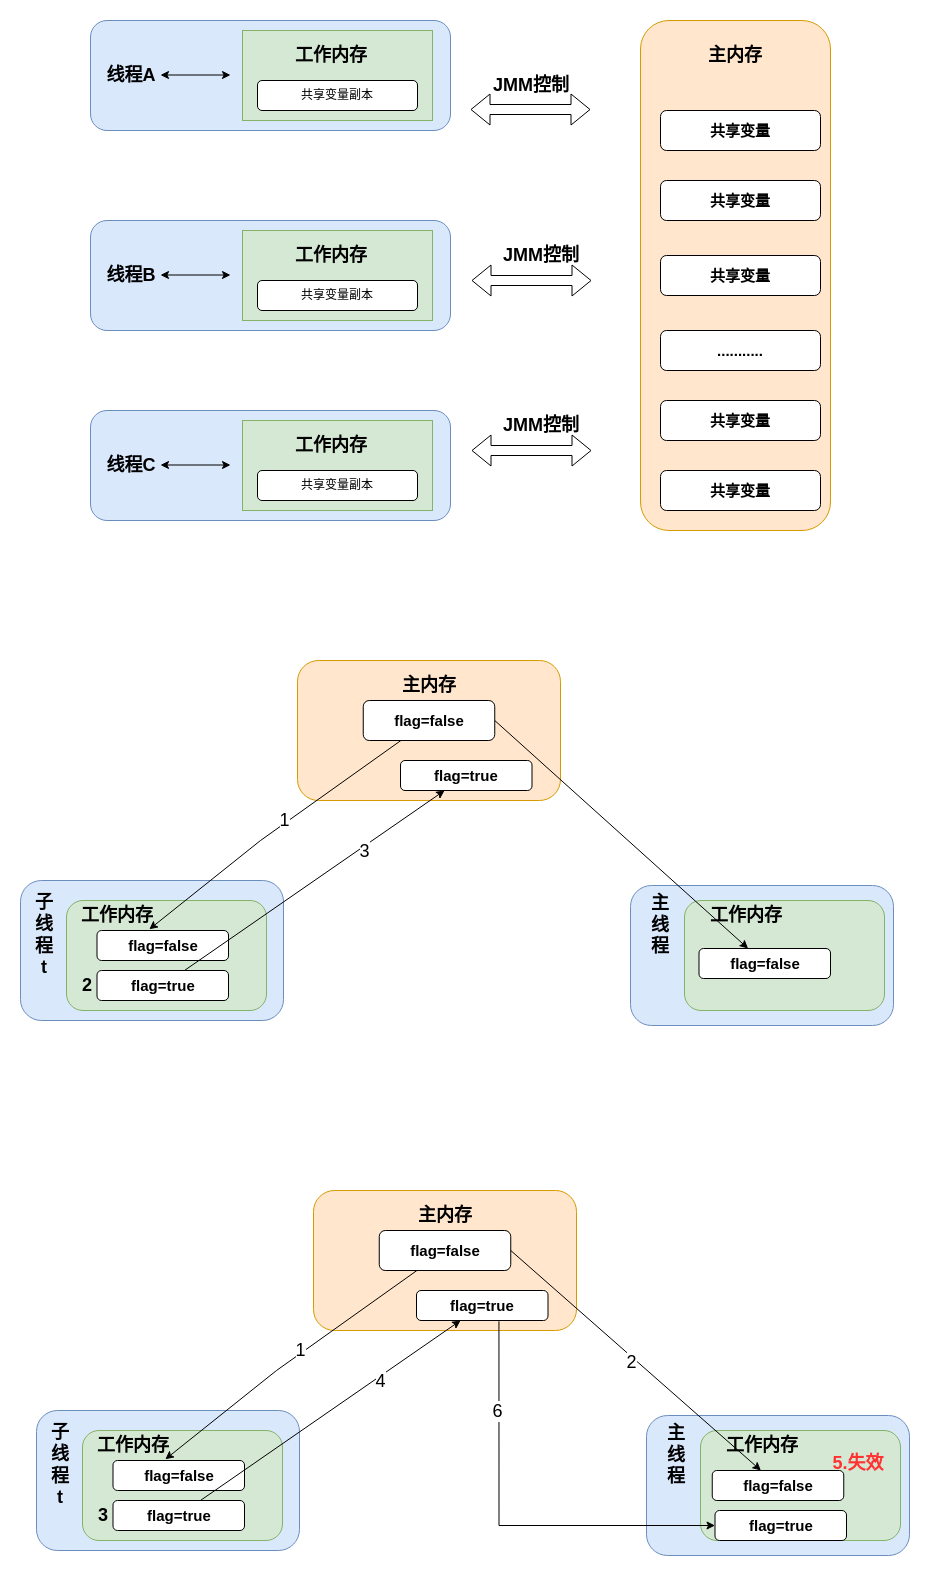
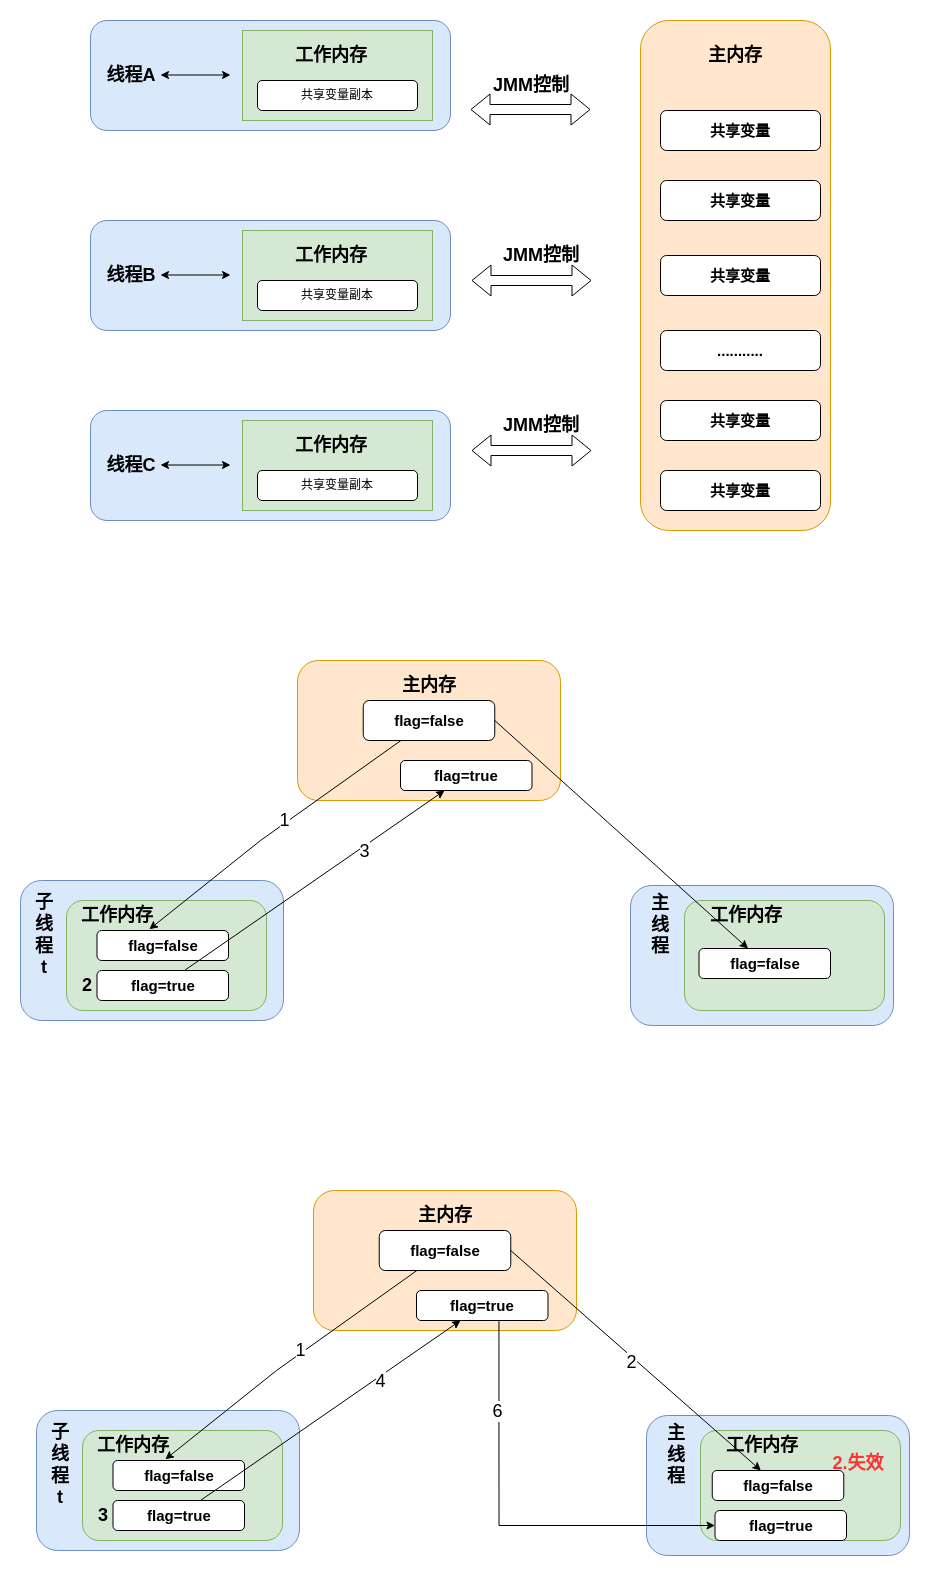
node "5.失效": label "5.失效" -> "2.失效"
